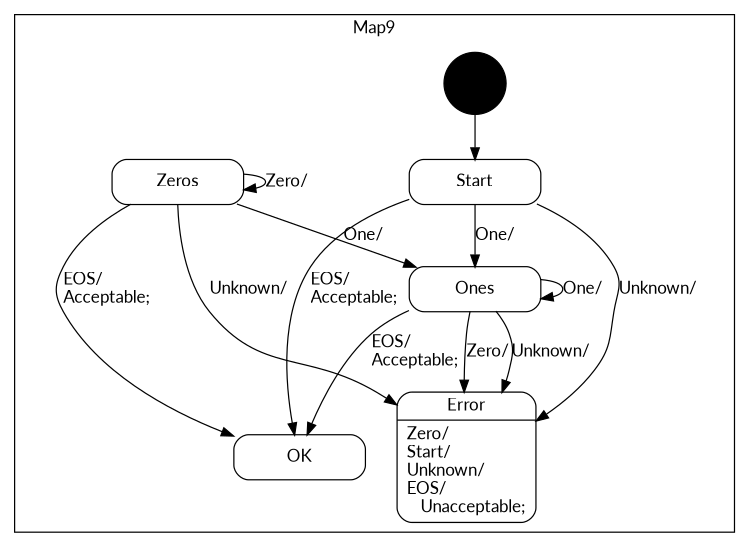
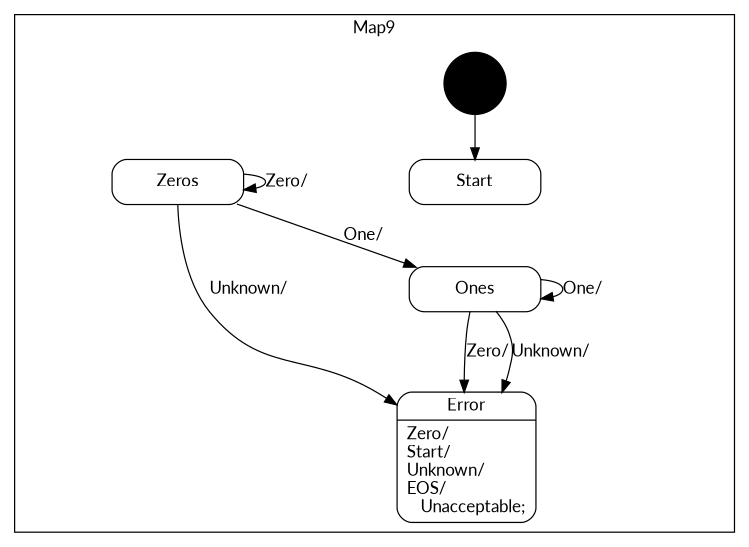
edge "Start" -> "Ones": removed, label "One/"
edge "Start" -> "Error": removed, label "Unknown/"
node "OK": removed
